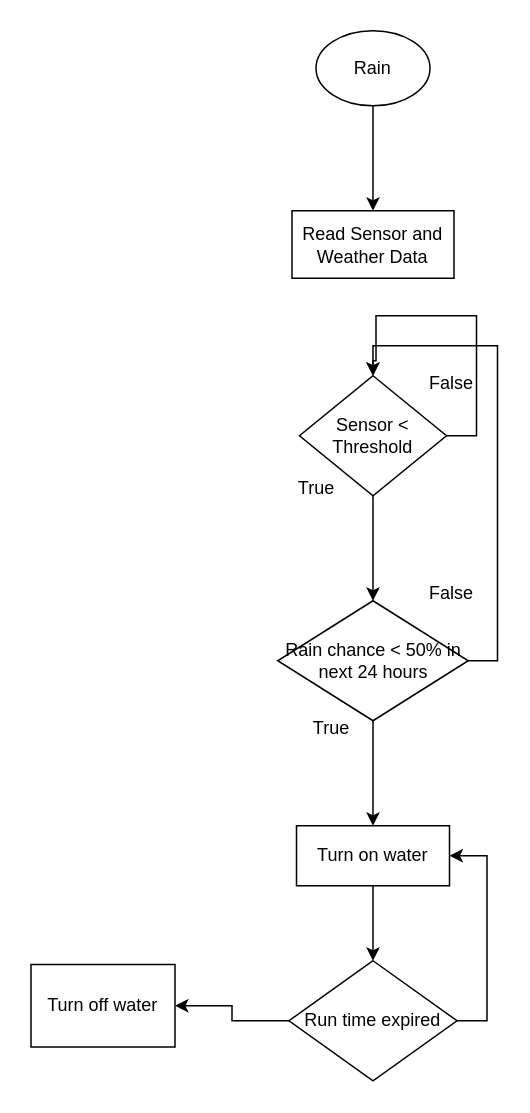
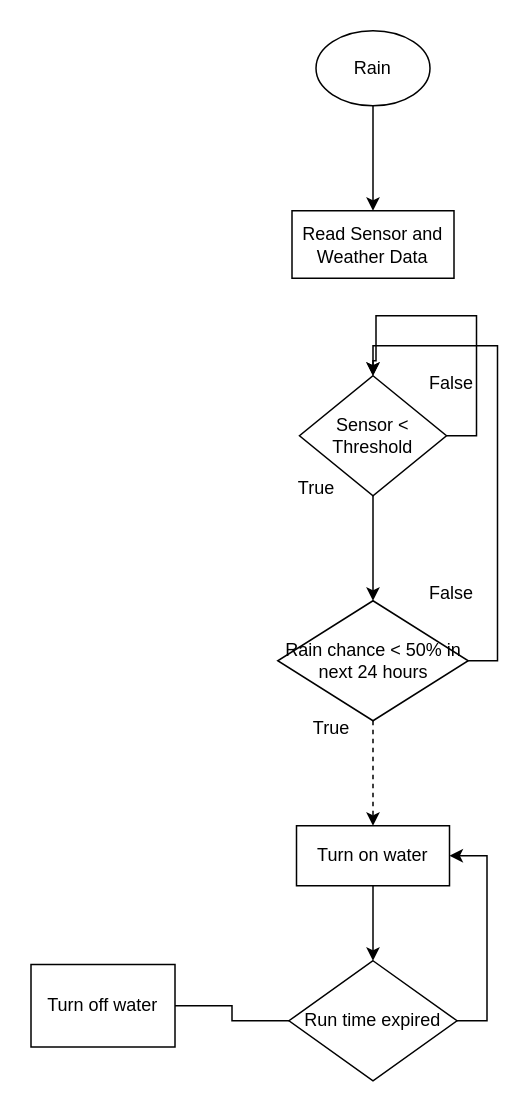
edge "Rain chance < 50% in next 24 hours" -> "Turn on water": style solid -> dashed
edge "Run time expired" -> "Turn off water": arrowhead classic -> none
